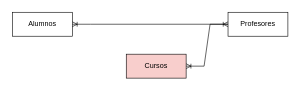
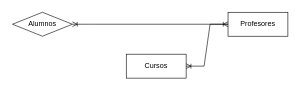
node "Alumnos": shape rectangle -> diamond
node "Cursos": fillcolor #f8cecc -> #ffffff
